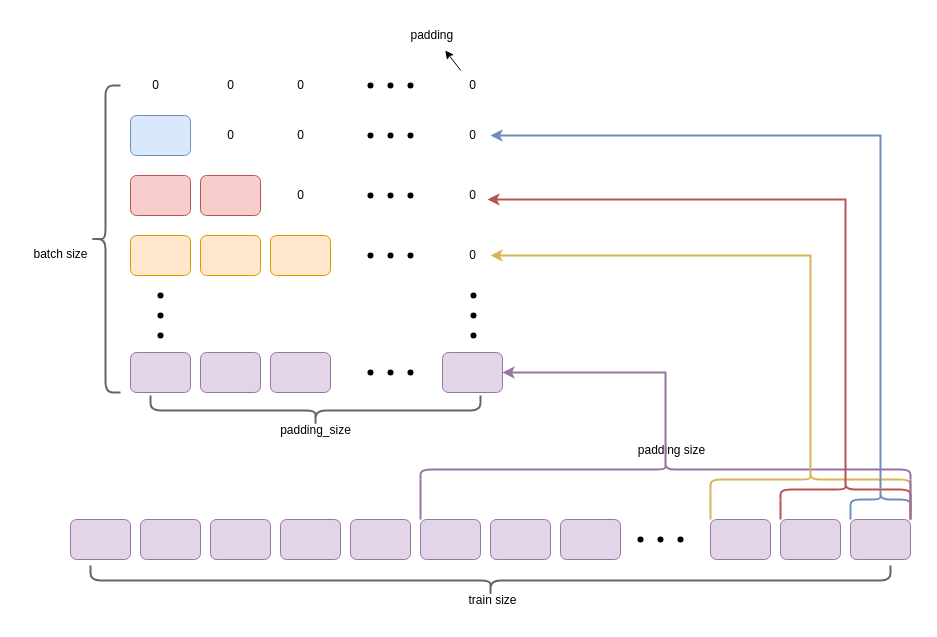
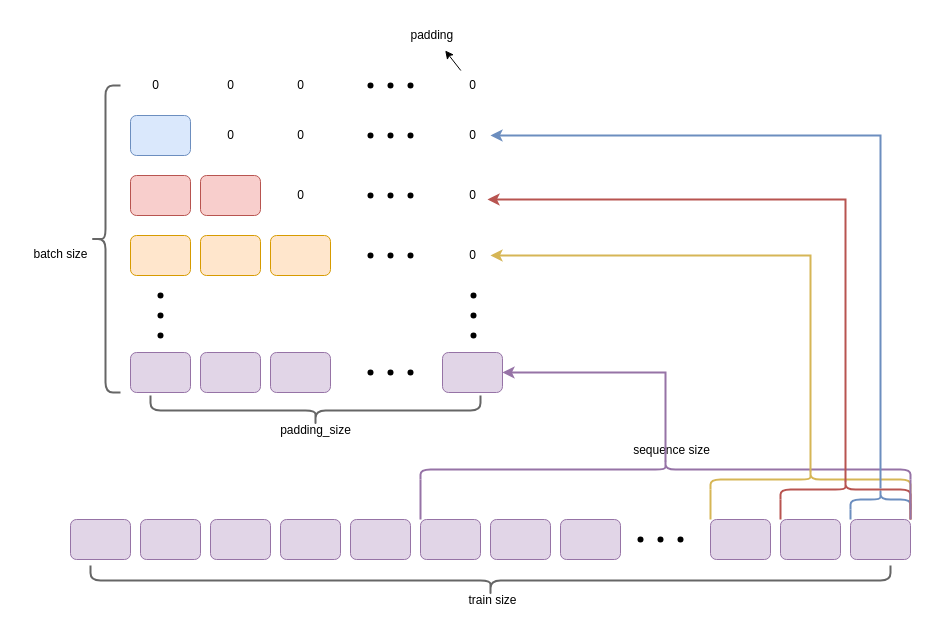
node "padding size": label "padding size" -> "sequence size"
